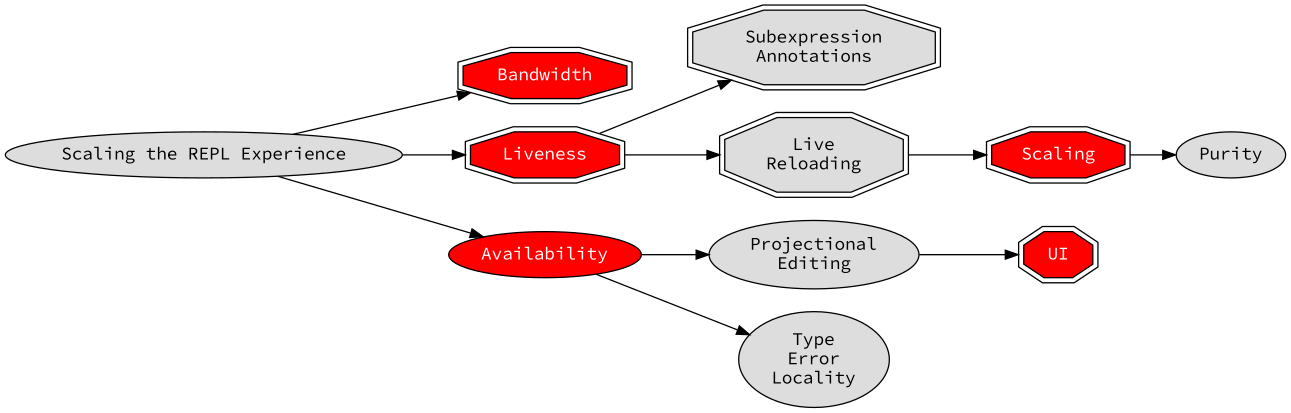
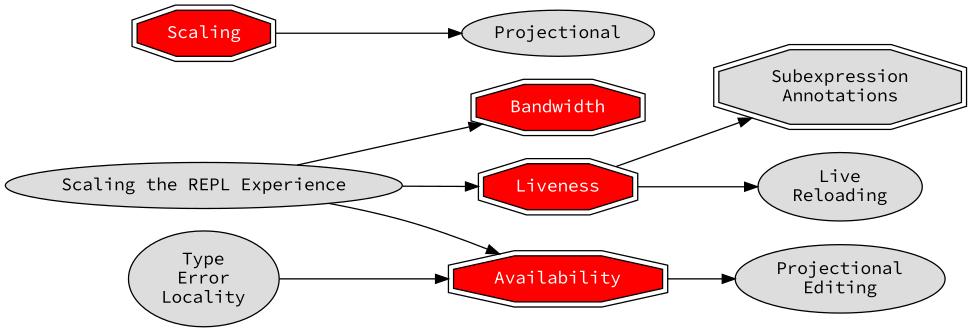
node "Live Reloading": shape doubleoctagon -> ellipse
edge "Live Reloading" -> "Scaling": removed
node "Purity": label "Purity" -> "Projectional"
node "Availability": shape ellipse -> doubleoctagon
node "UI": removed
edge "Availability" -> "Type Error Locality": reversed
